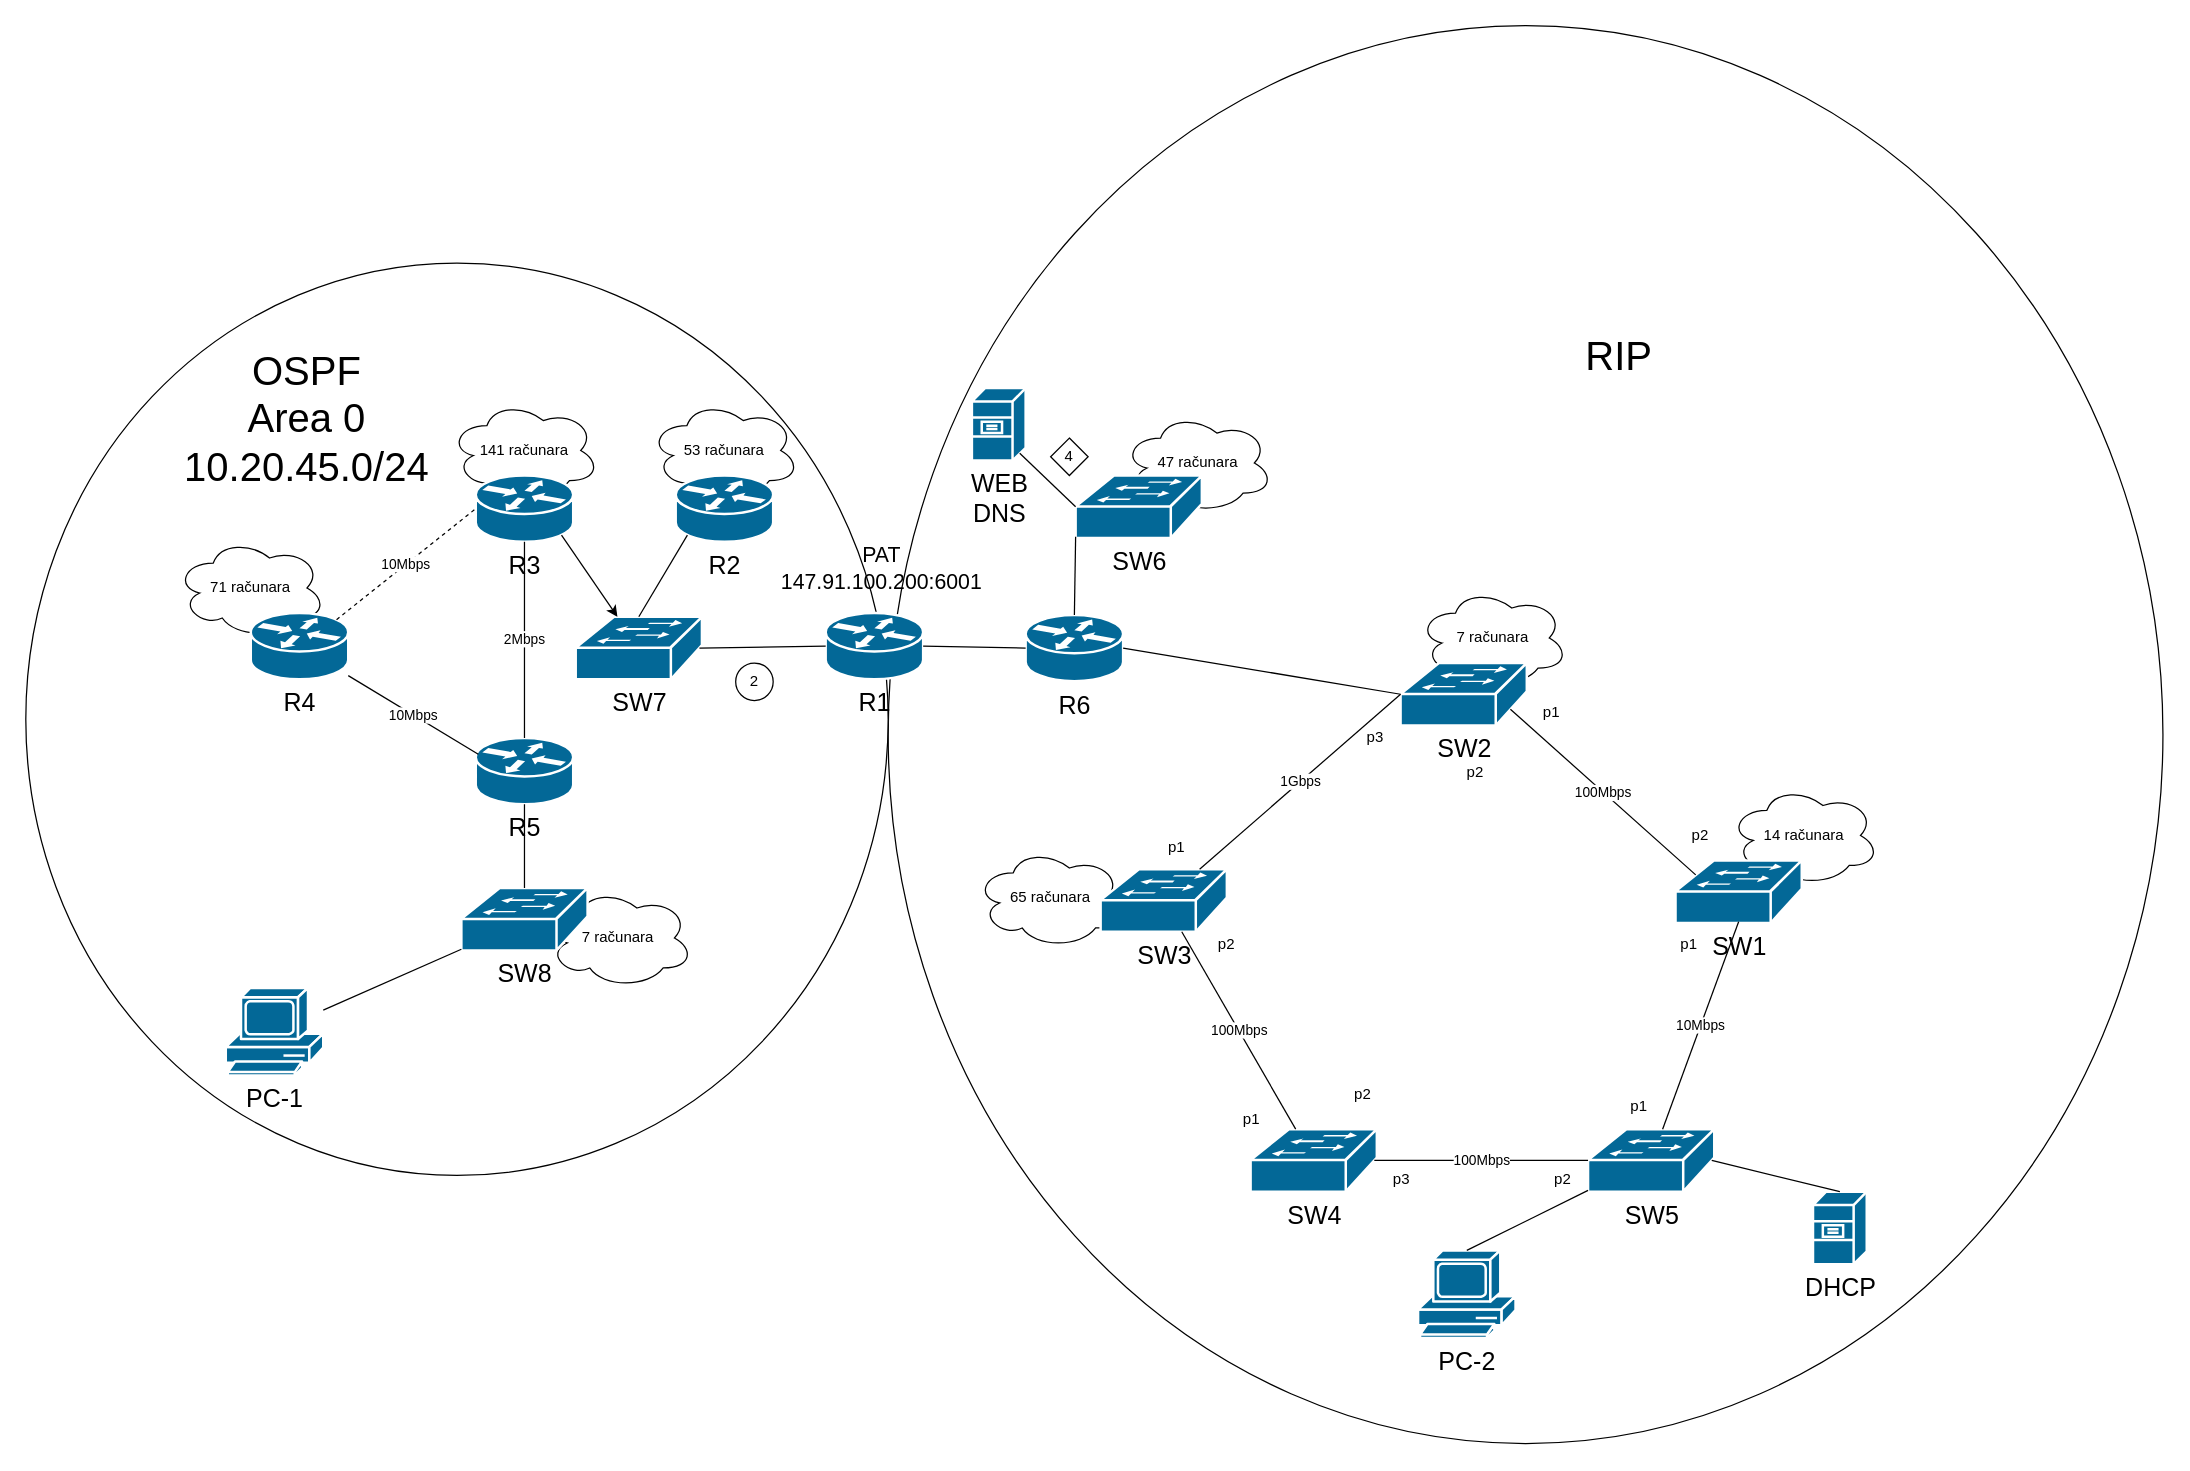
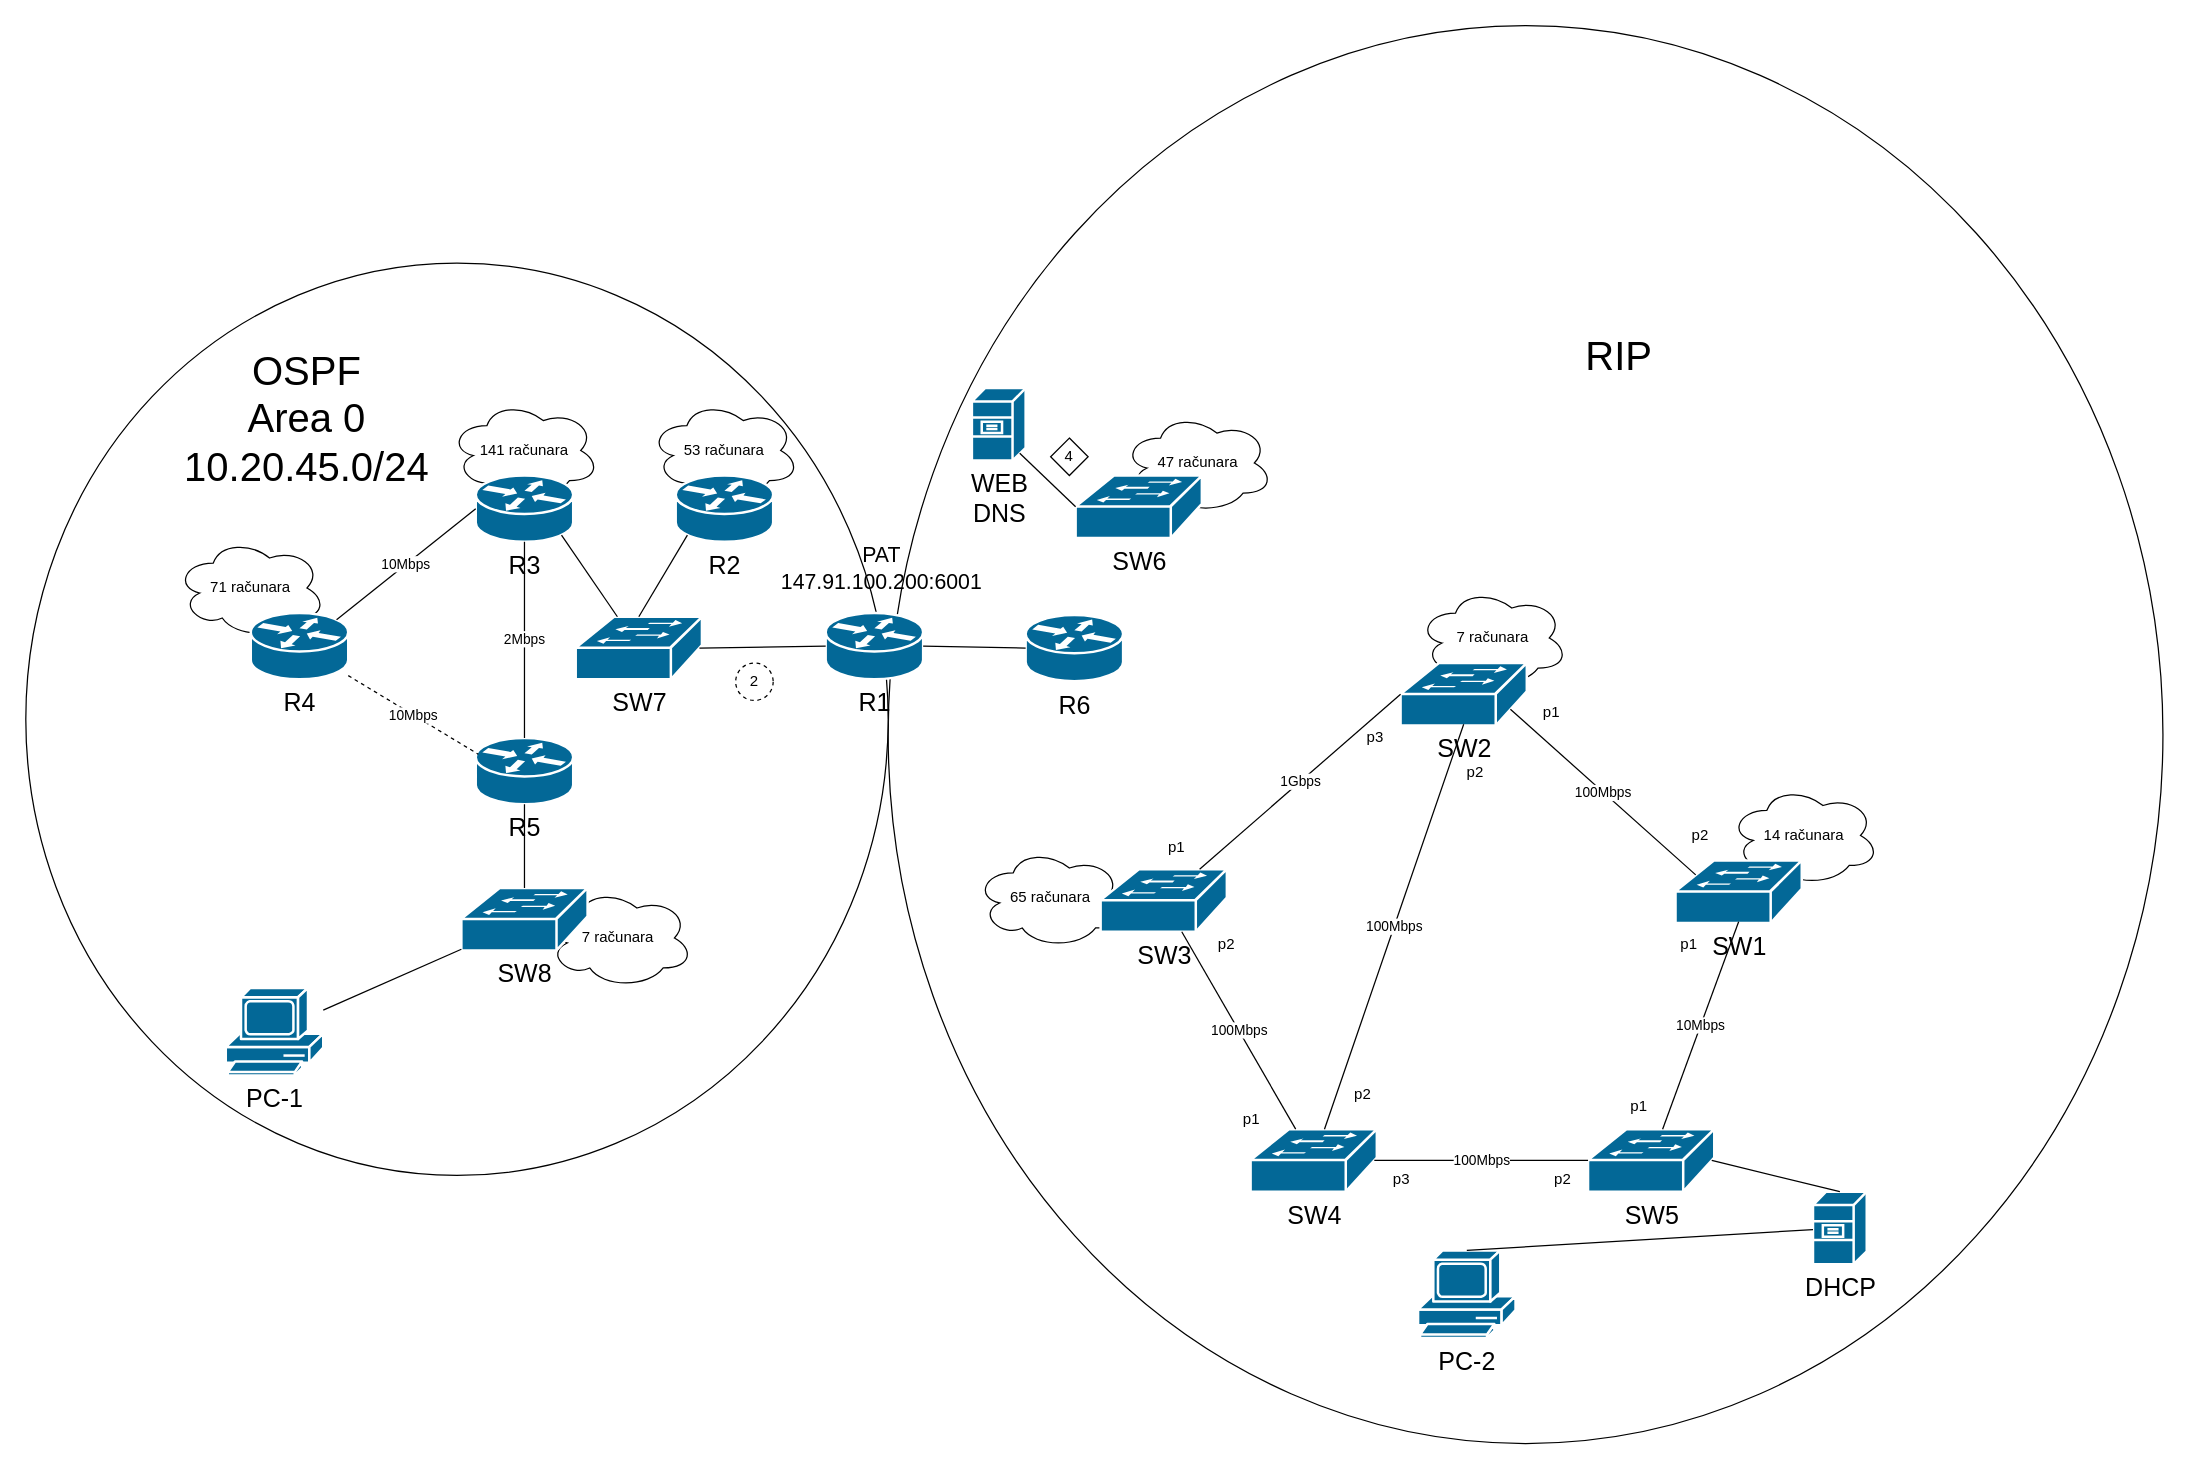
edge "R3" -- "R4": style dashed -> solid
edge "SW6" -- "R6": removed
edge "R3" -> "SW7": arrowhead classic -> none
edge "R6" -- "SW2": removed
node "2": style solid -> dashed
edge "R4" -- "R5": style solid -> dashed
edge "SW2" -- "SW4": added, label "100Mbps"
edge "SW5" -- "PC-2": now "DHCP" -- "PC-2"
